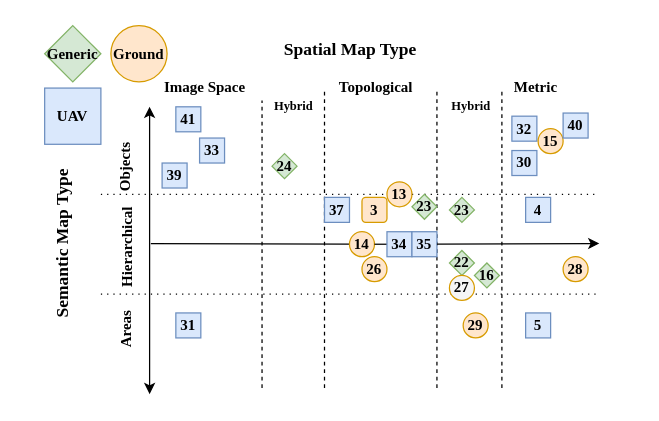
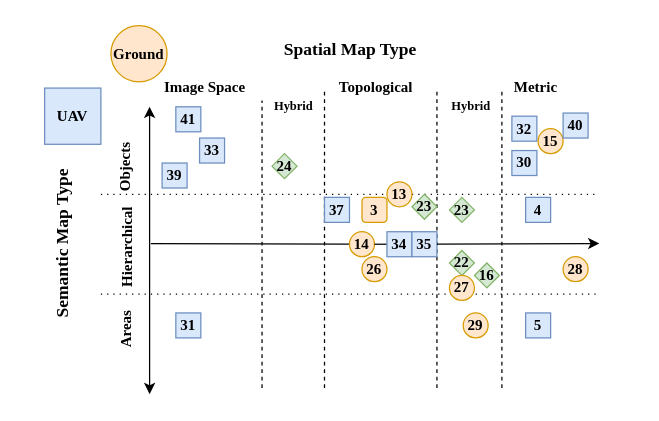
node "Generic": removed
node "27": fillcolor #f5f5f5 -> #ffe6cc
